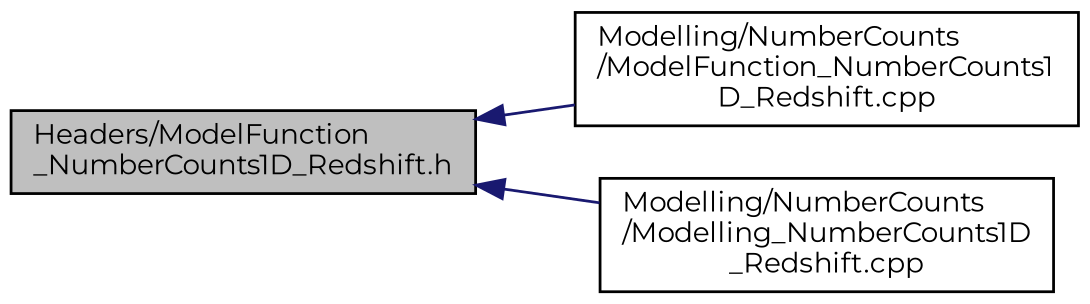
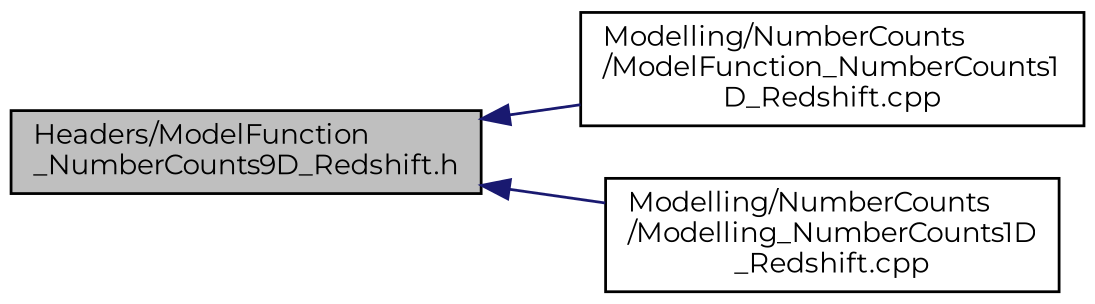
node "Headers/ModelFunction _NumberCounts1D_Redshift.h": label "Headers/ModelFunction _NumberCounts1D_Redshift.h" -> "Headers/ModelFunction _NumberCounts9D_Redshift.h"
